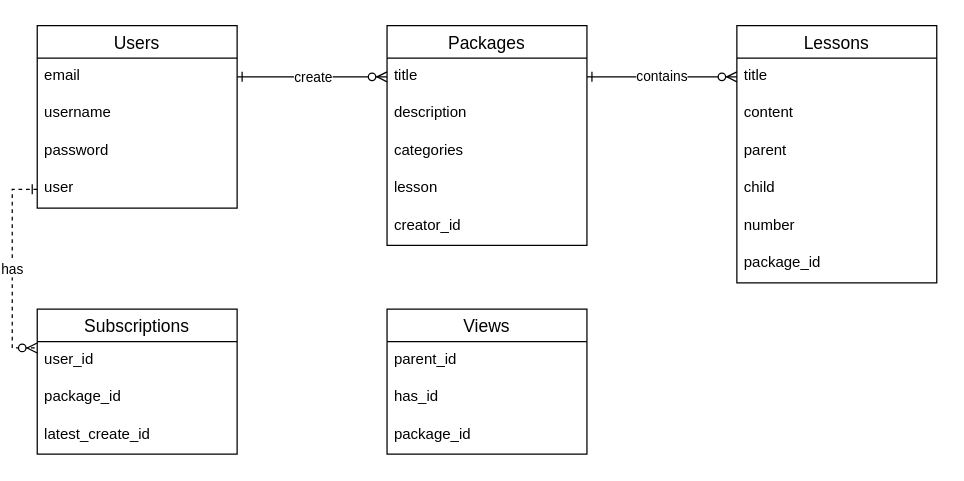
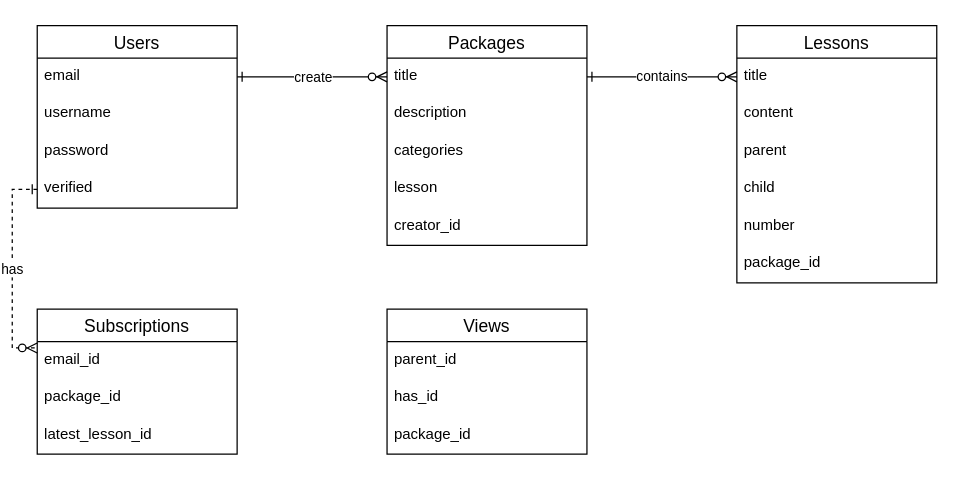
node "user": label "user" -> "verified"
node "user_id": label "user_id" -> "email_id"
node "latest_create_id": label "latest_create_id" -> "latest_lesson_id"
